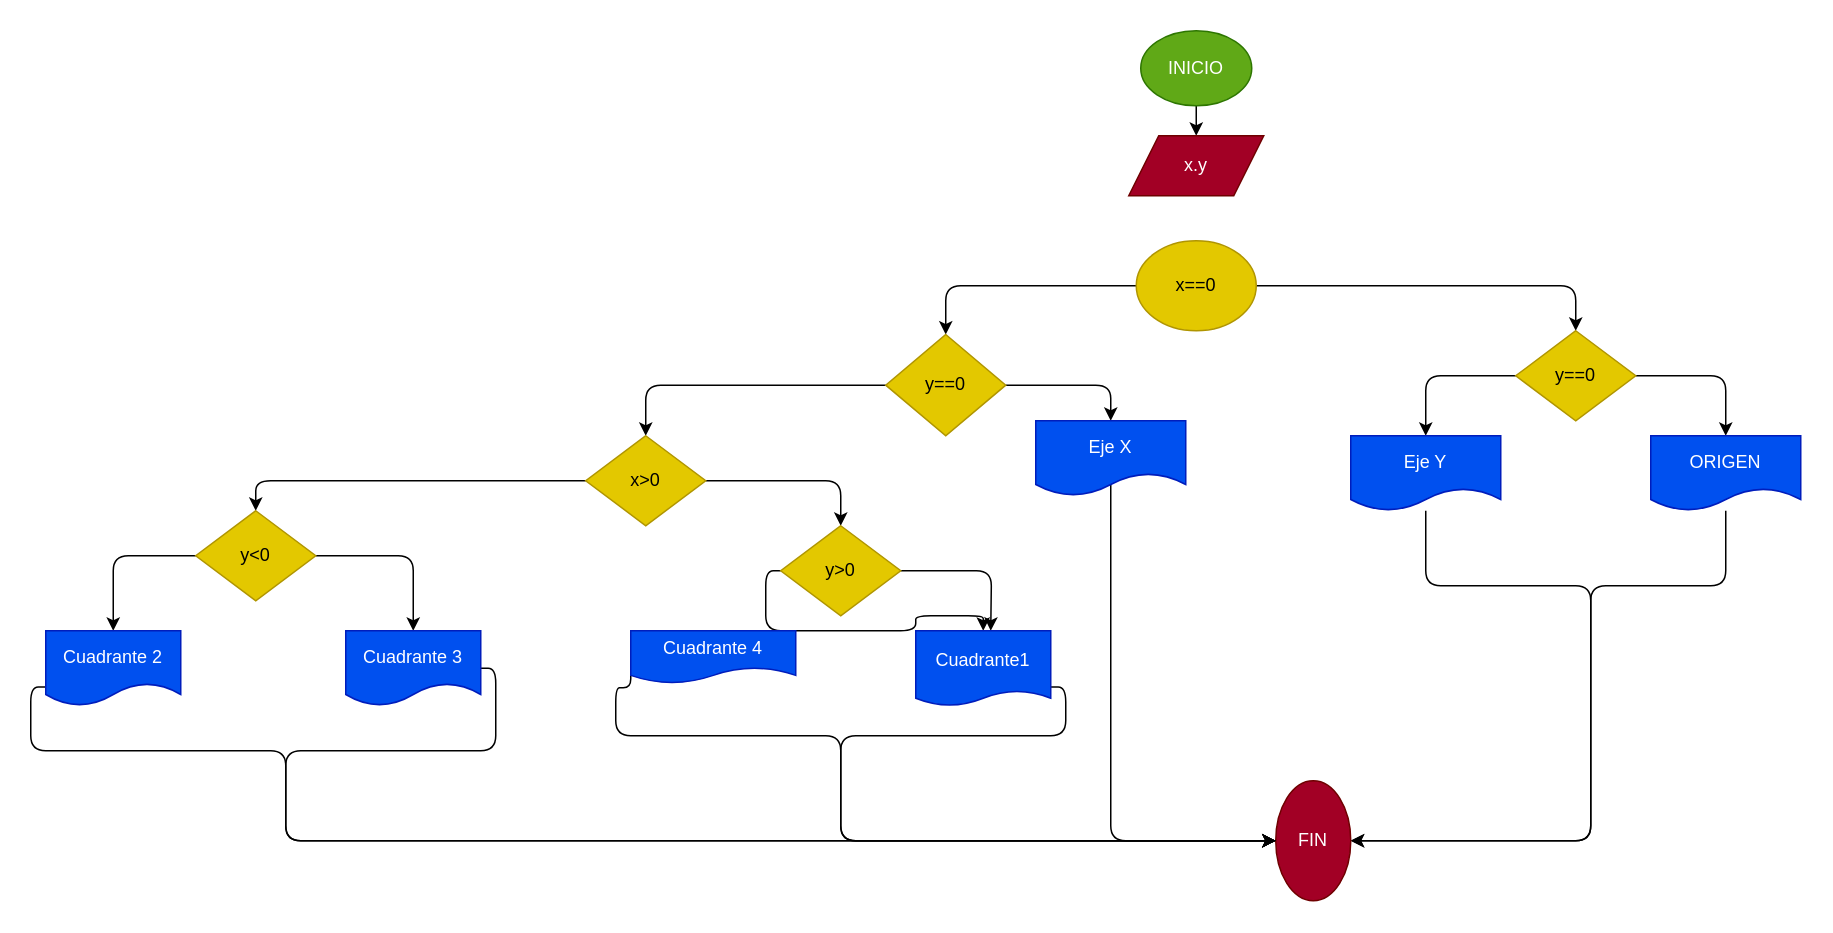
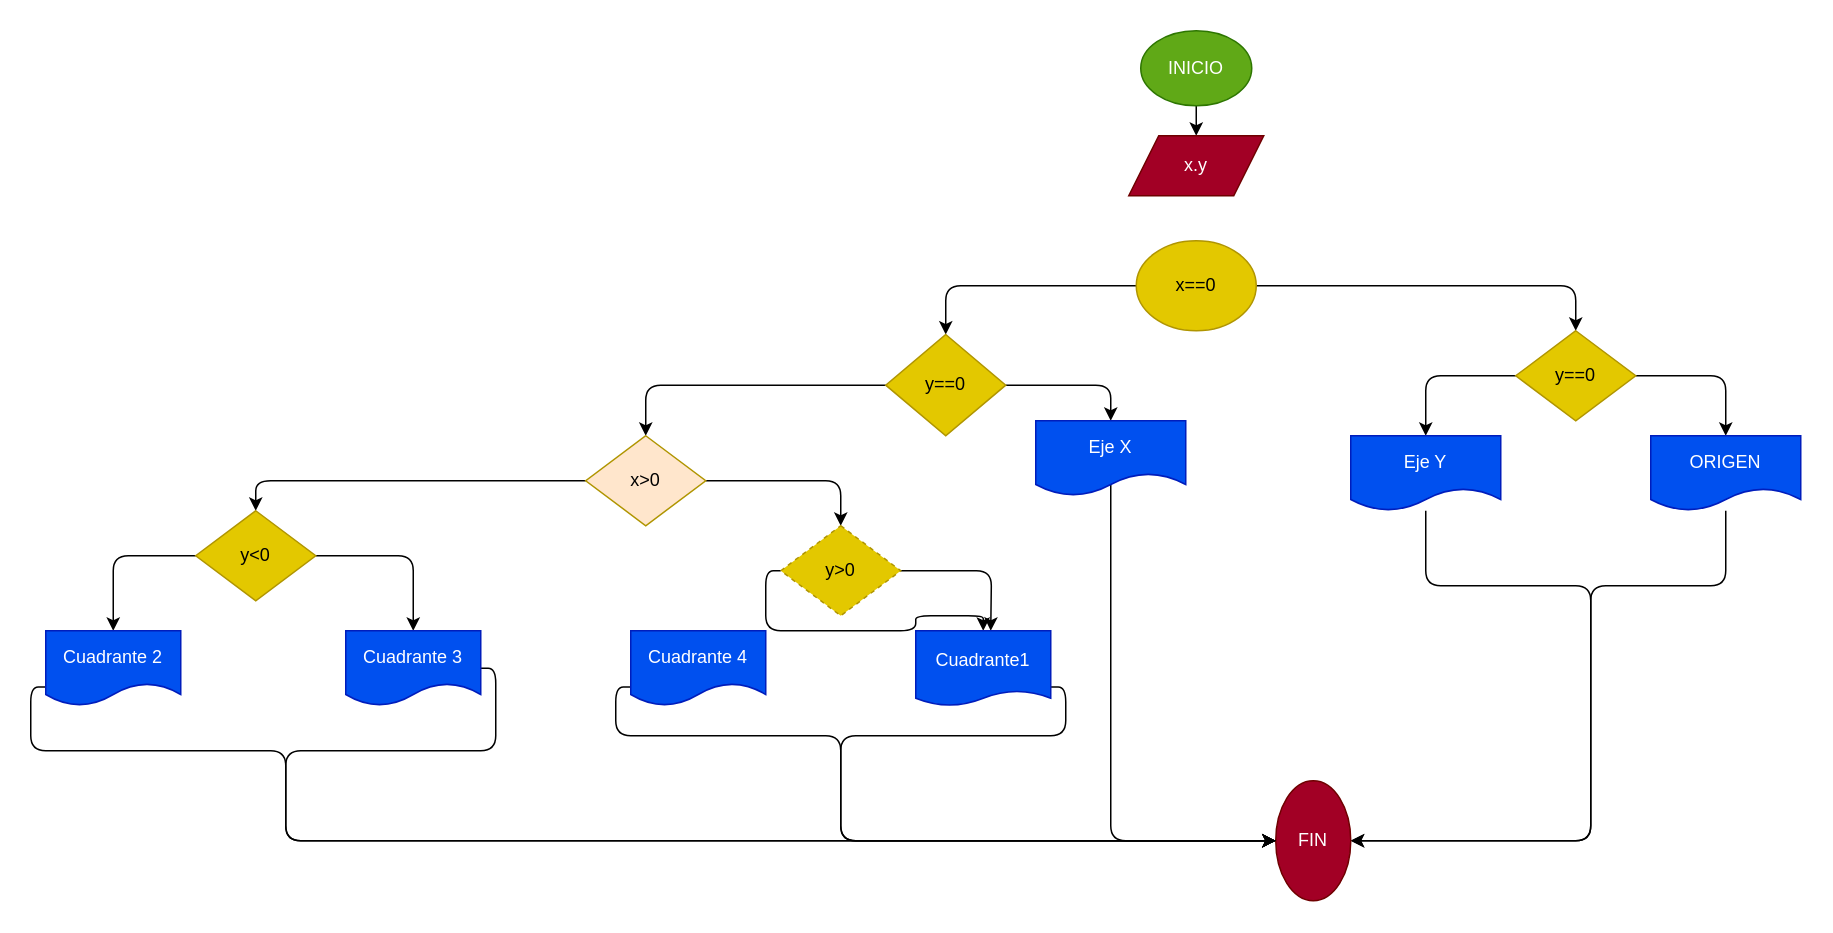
node "x>0": fillcolor #e3c800 -> #ffe6cc
node "y>0": style solid -> dashed
node "Cuadrante 4": size 165x53 -> 135x75
